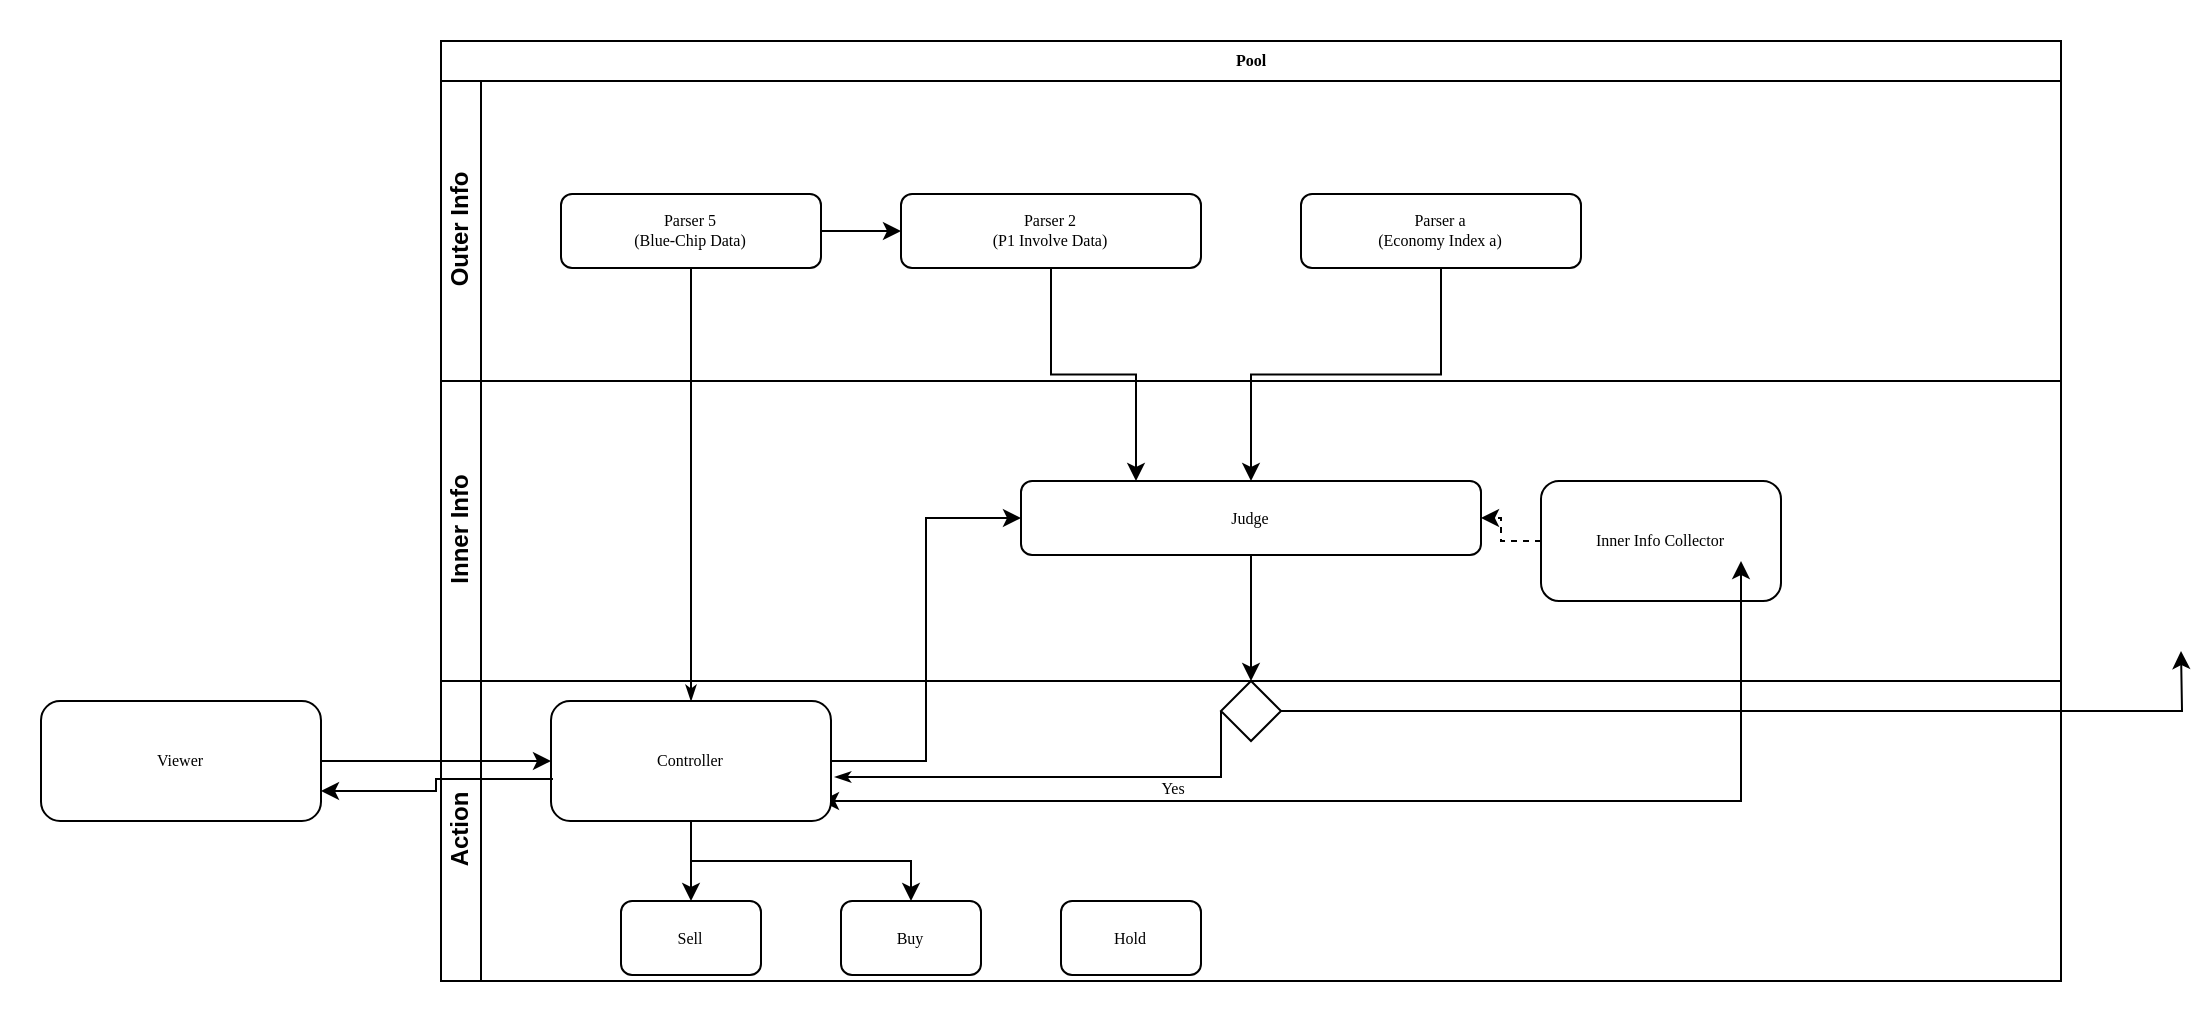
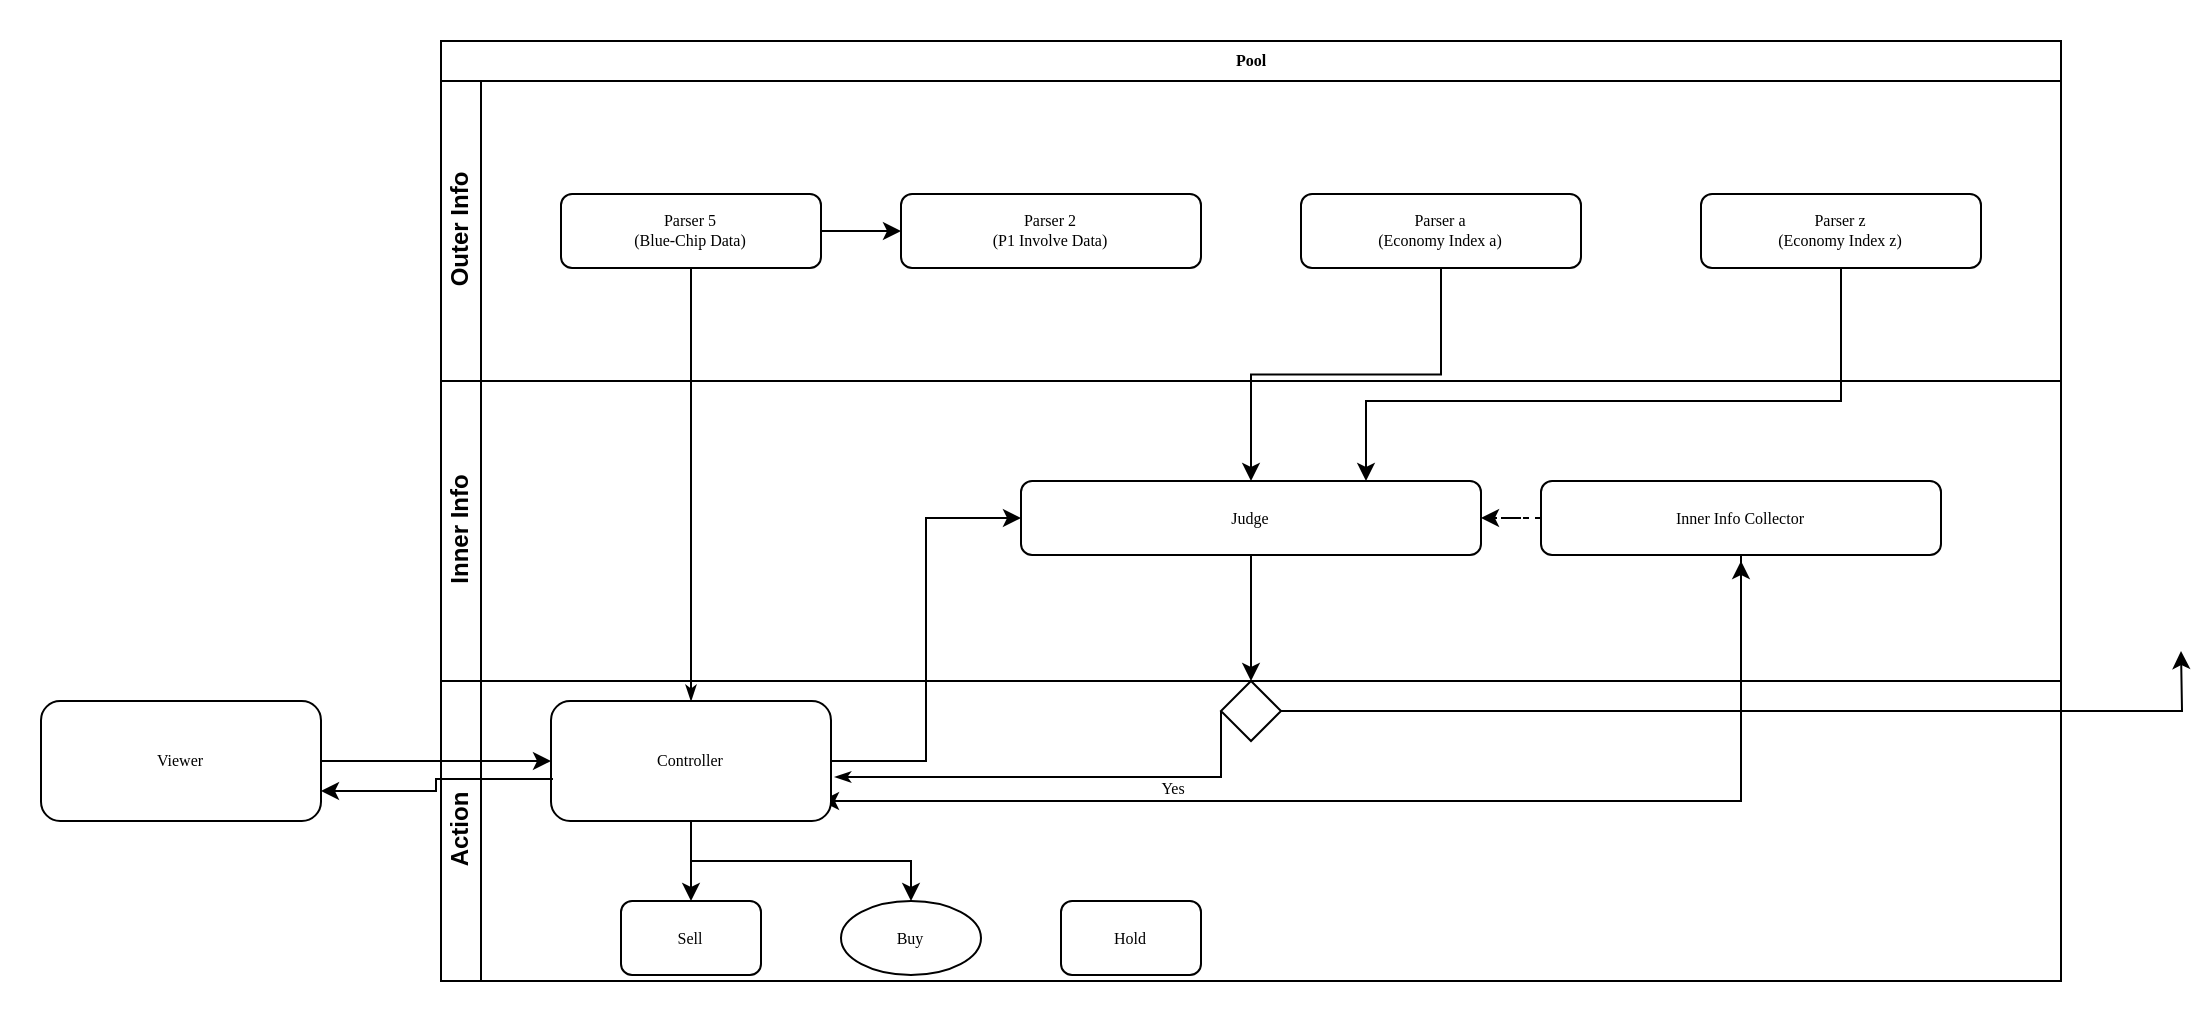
node "Parser z (Economy Index z)": added
edge "Parser 2 (P1 Involve Data)" -> "Judge": removed
edge "Parser z (Economy Index z)" -> "Judge": added
node "Inner Info Collector": size 240x120 -> 400x74
node "Buy": shape rounded rectangle -> ellipse
